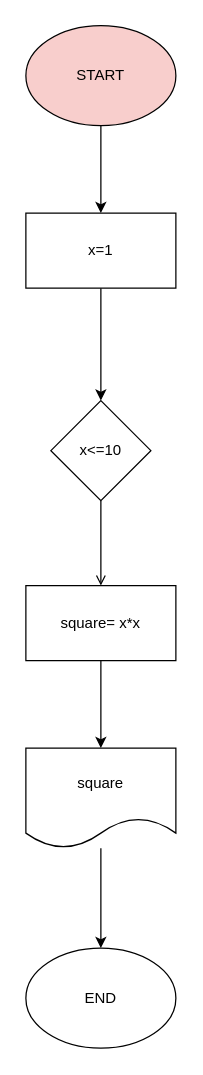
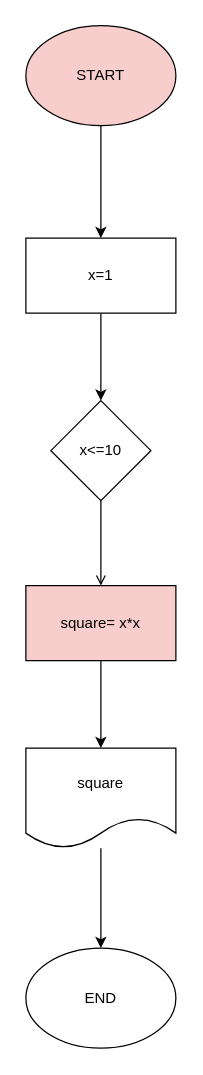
node "x=1": moved (101, 251) -> (101, 276)
node "square= x*x": fillcolor #ffffff -> #f8cecc
